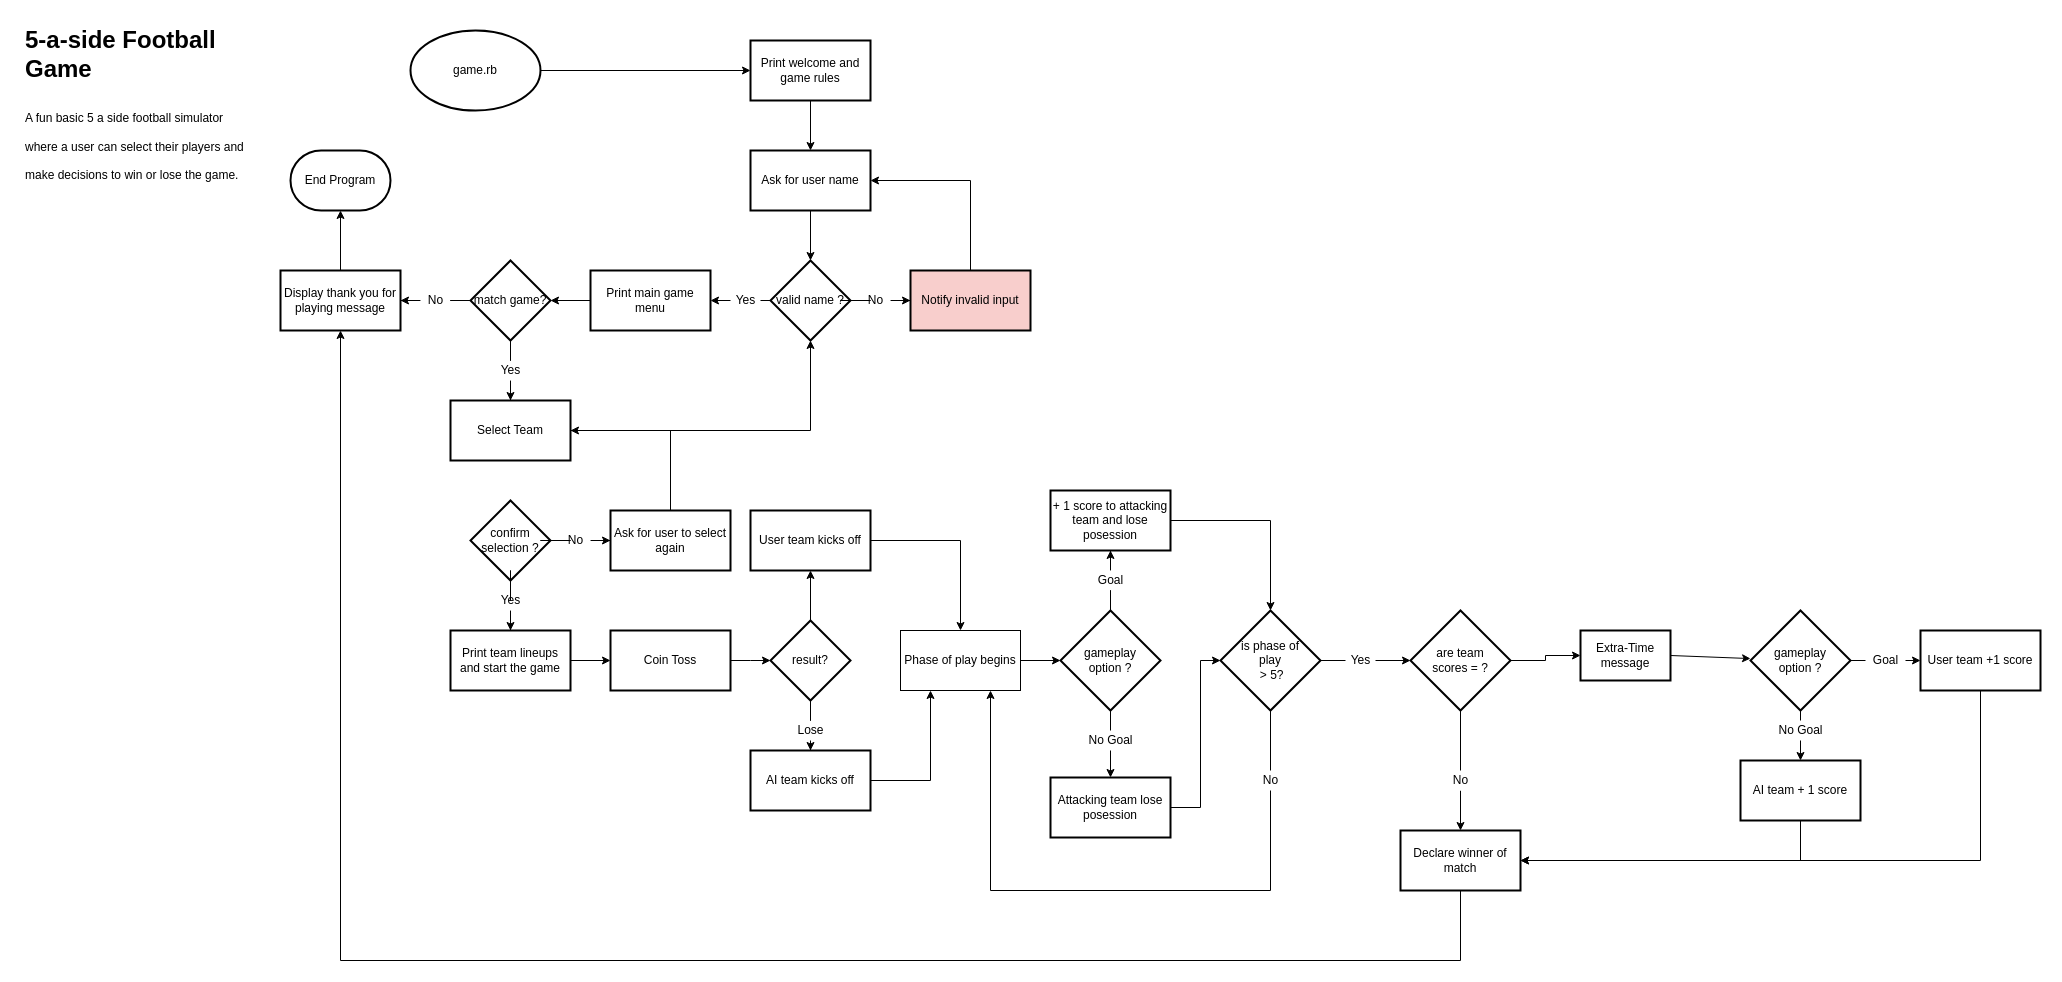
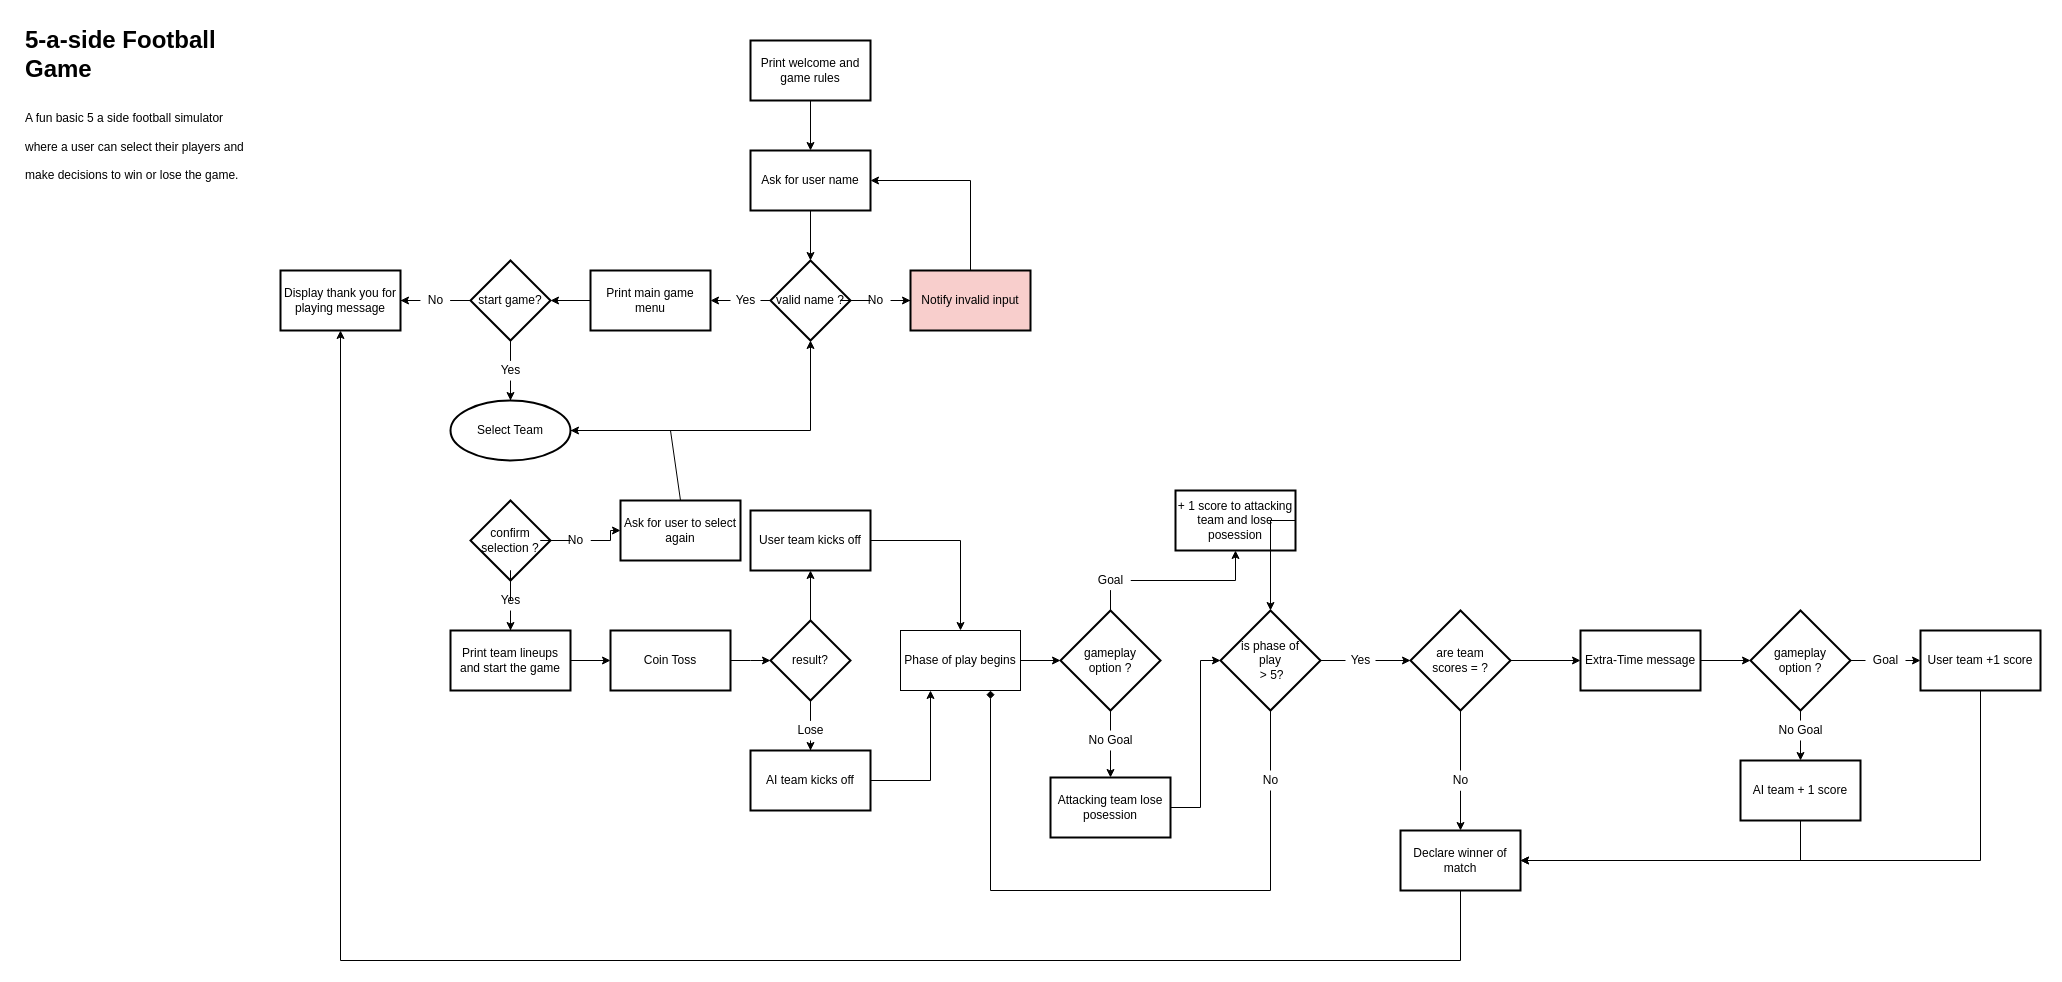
node "game.rb": removed
edge "game.rb" -> "Print welcome and game rules": removed
node "End Program": removed
edge "Display thank you for playing message" -> "End Program": removed
node "match game?": label "match game?" -> "start game?"
node "Select Team": shape rectangle -> ellipse
node "+ 1 score to attacking team and lose posession": moved (1111, 521) -> (1236, 521)
node "Ask for user to select again": moved (671, 541) -> (681, 531)
node "Extra-Time message": size 90x50 -> 120x60
edge "is phase of play > 5?" -> "Phase of play begins": arrowhead classic -> diamond
